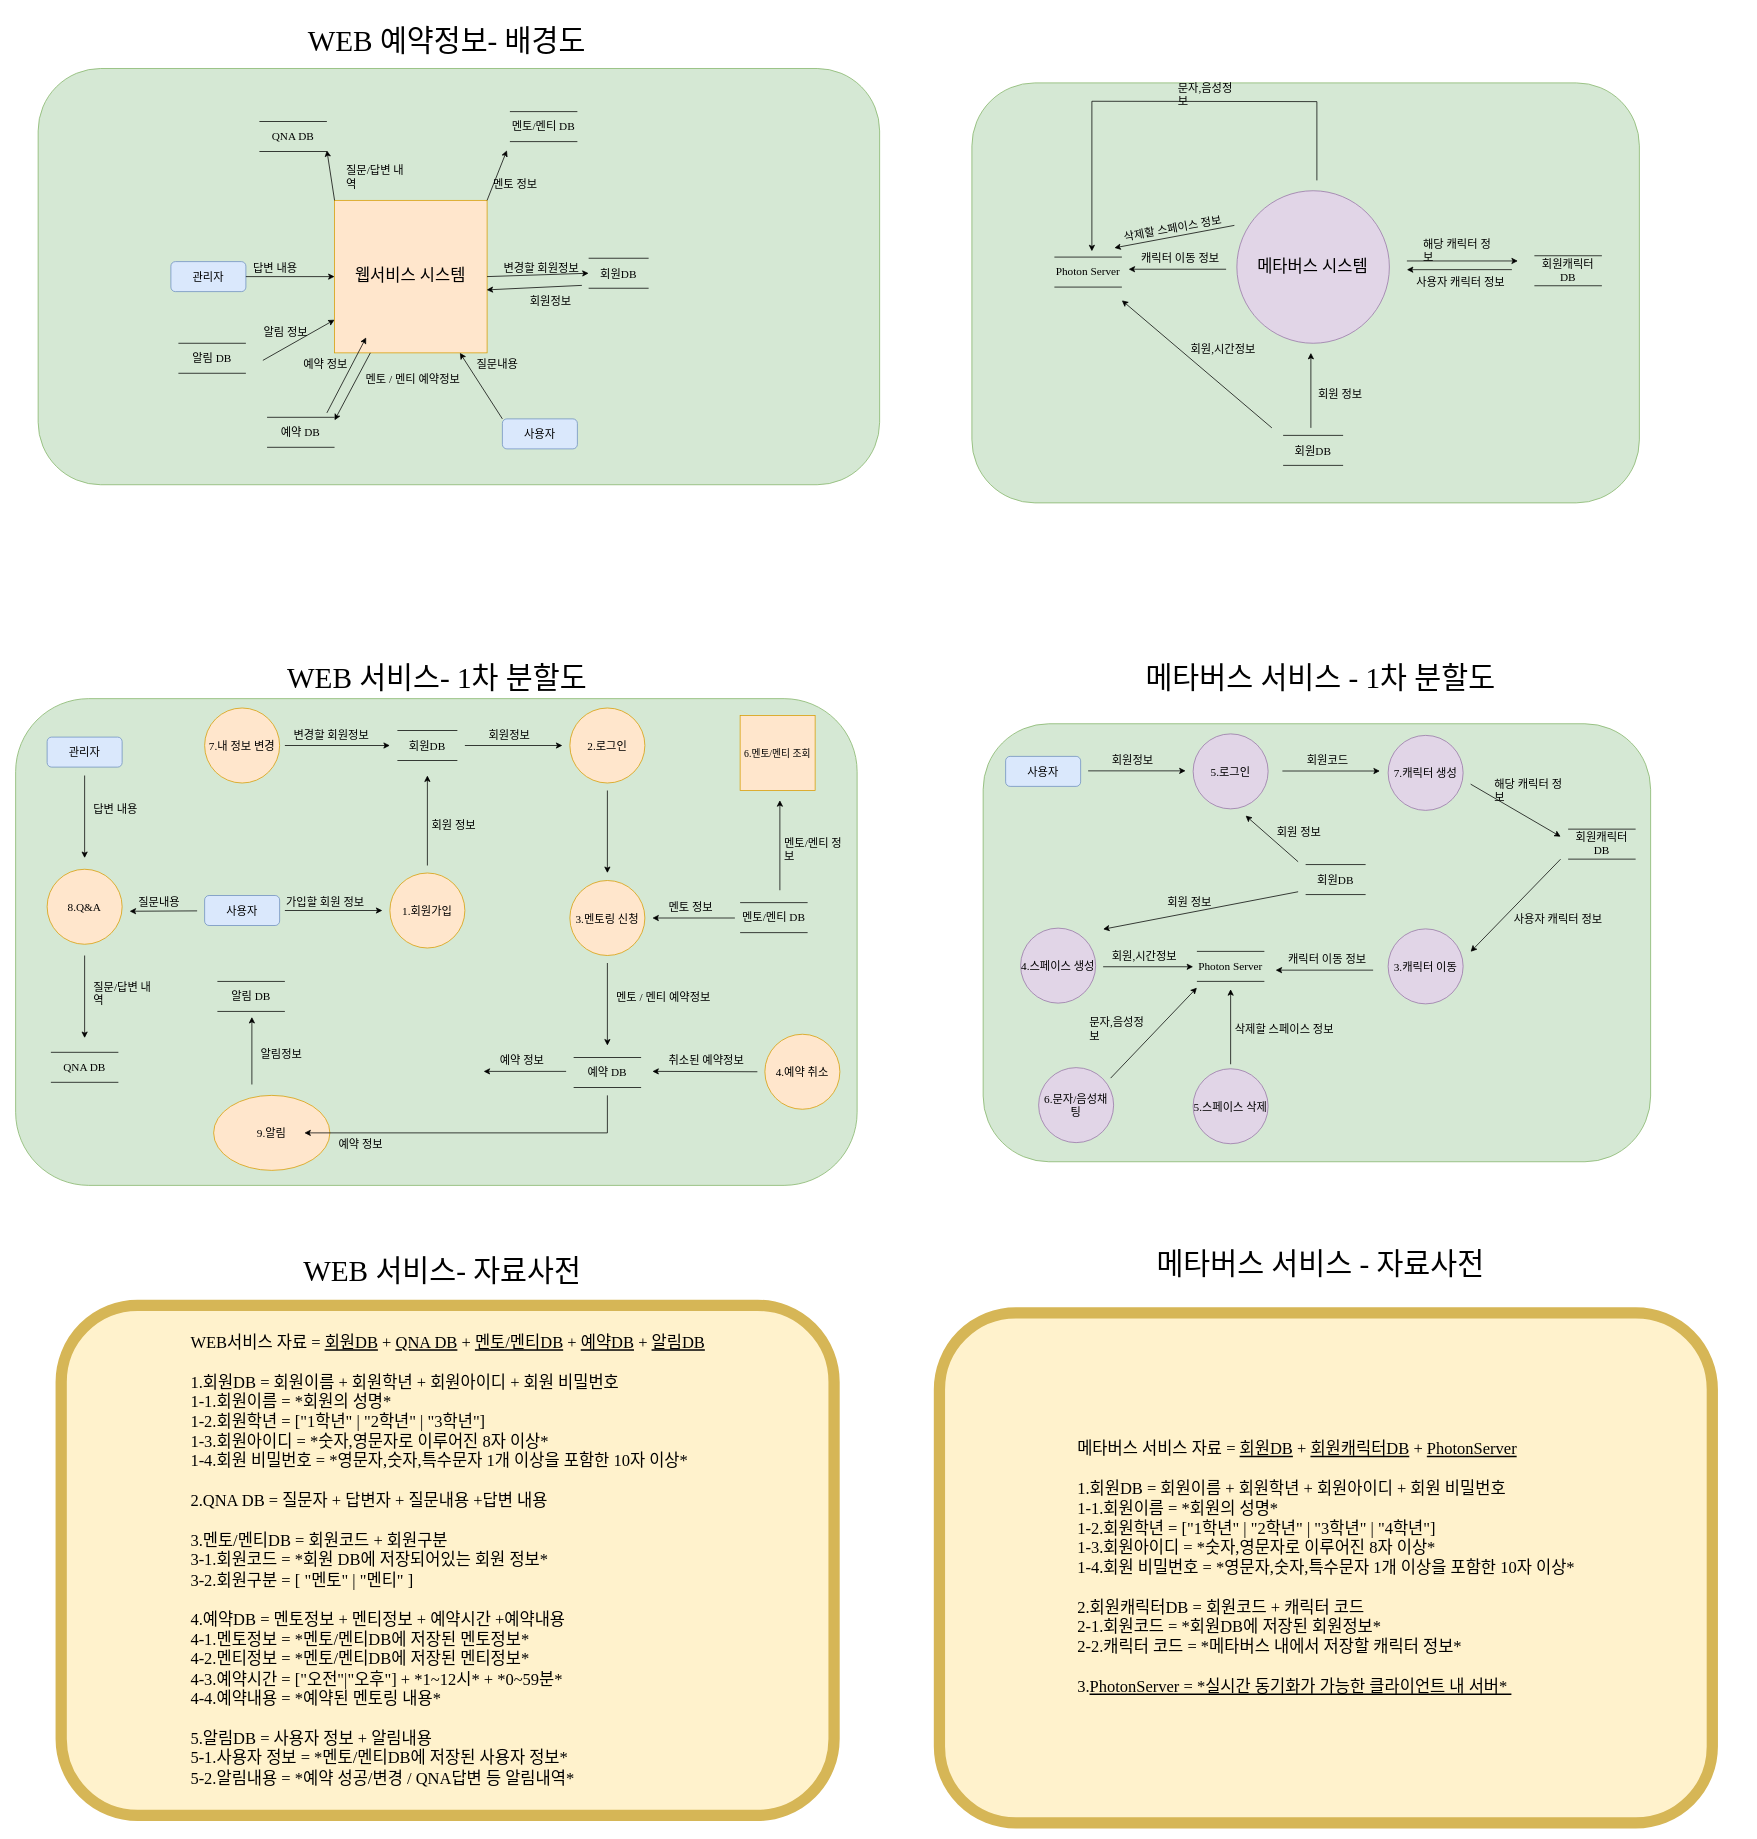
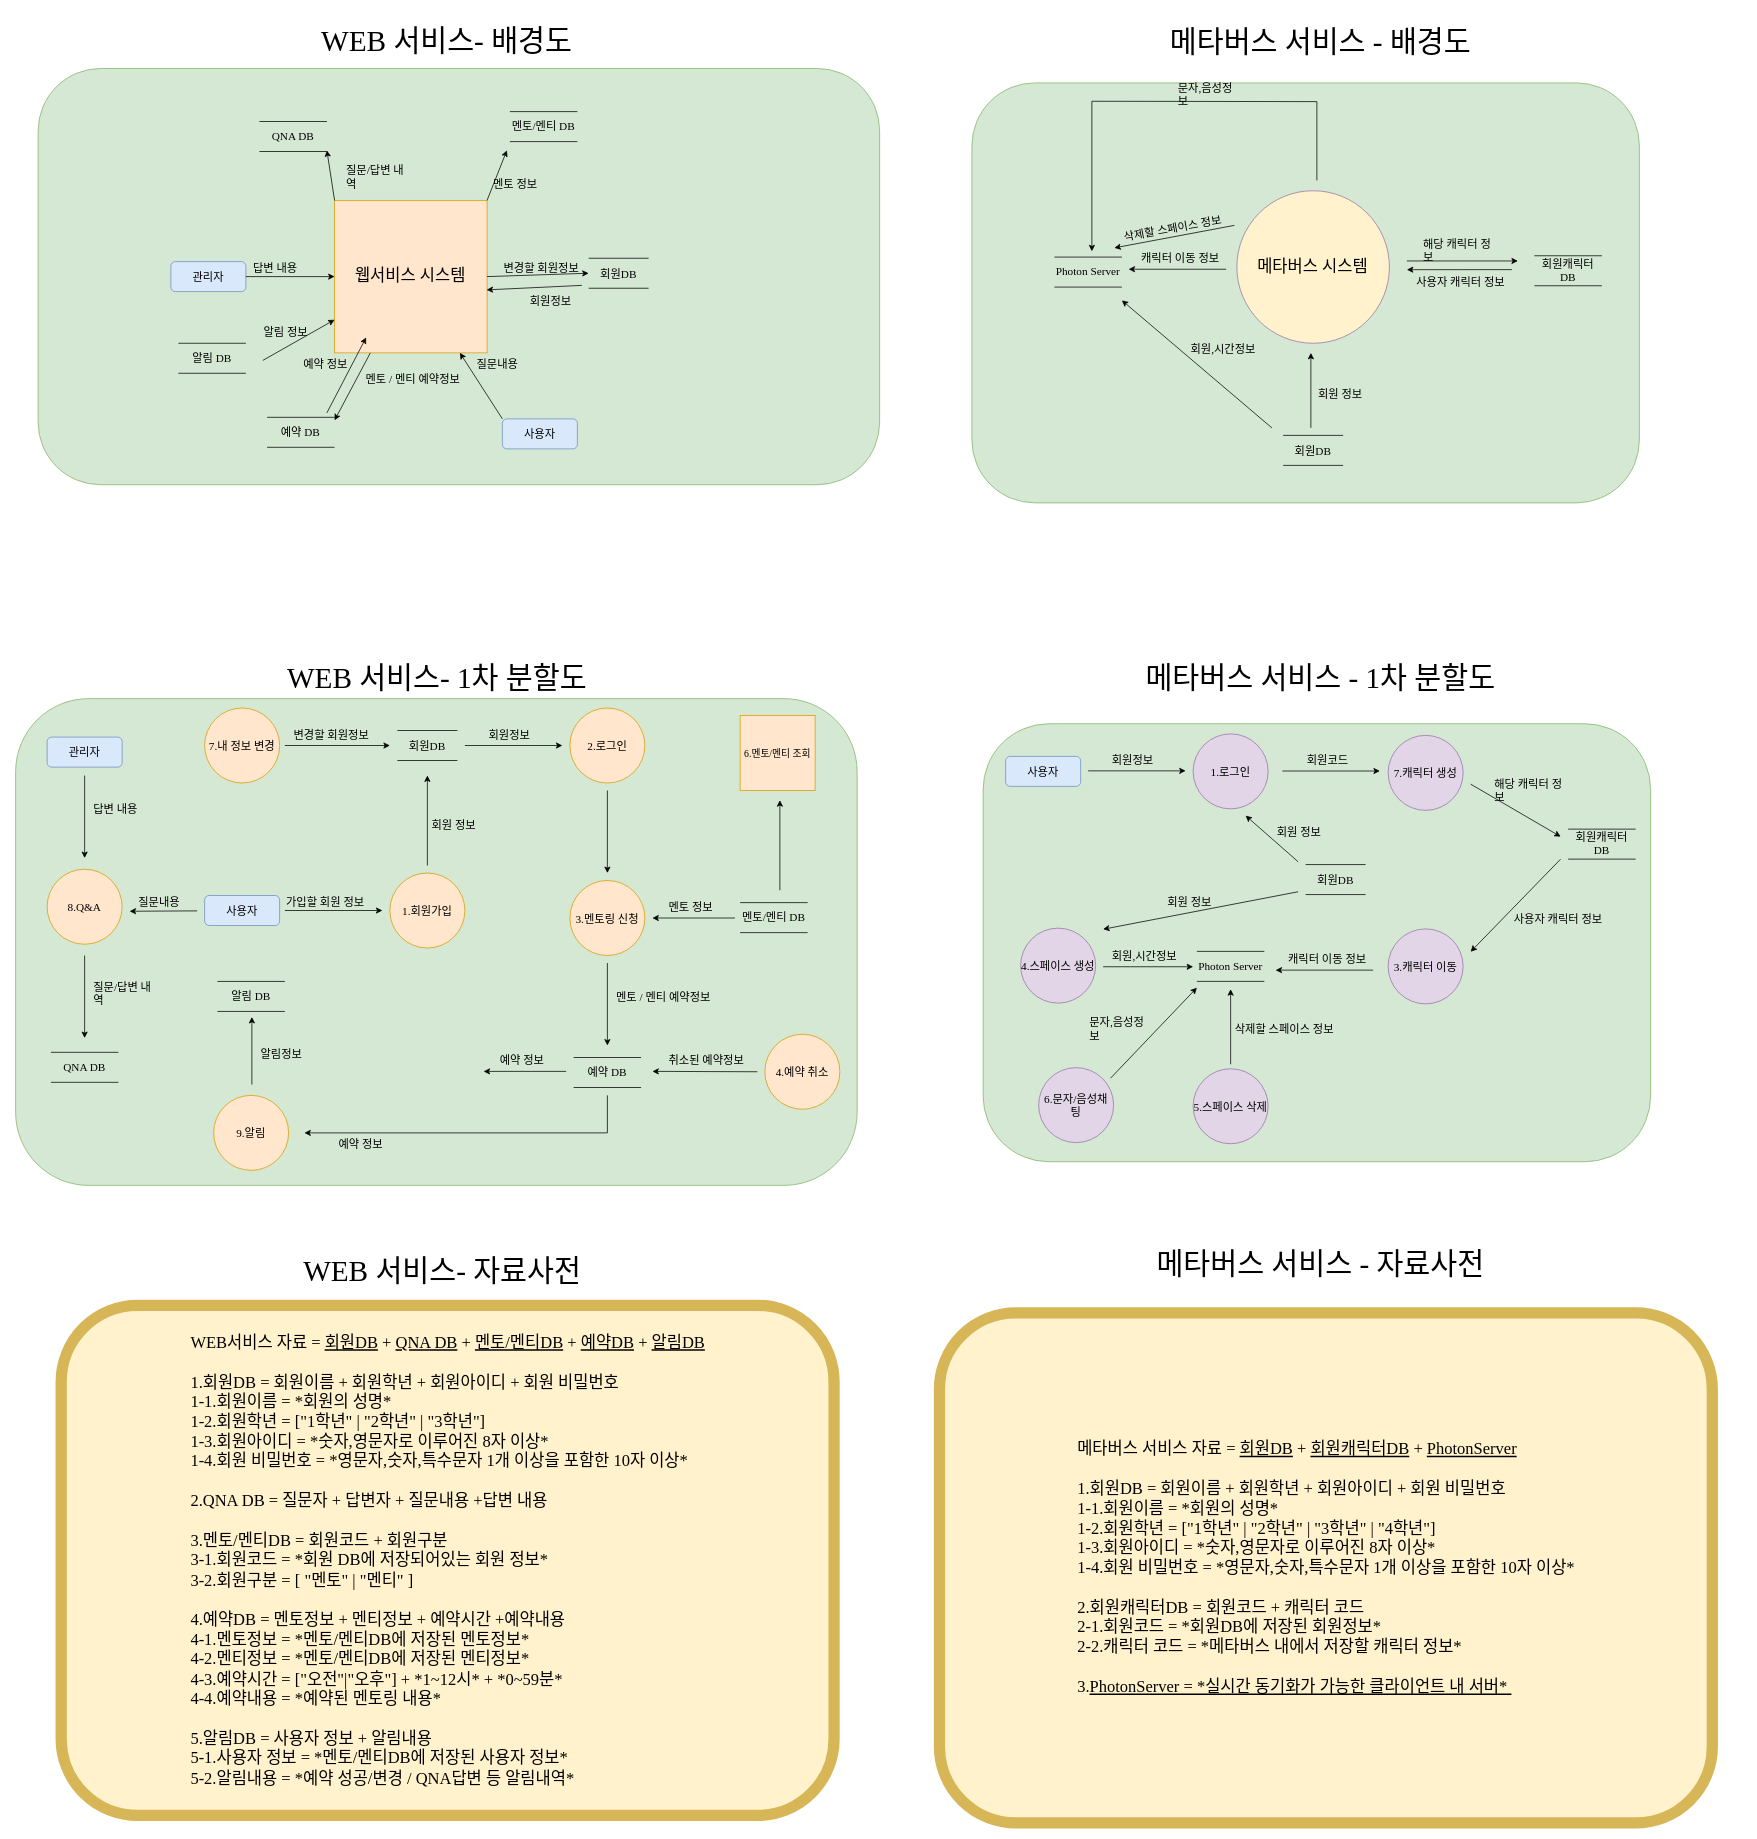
node "WEB 예약정보- 배경도": label "WEB 예약정보- 배경도" -> "WEB 서비스- 배경도"
node "메타버스 서비스 - 배경도": added
node "메타버스 시스템": fillcolor #e1d5e7 -> #fff2cc
node "5.로그인": label "5.로그인" -> "1.로그인"
node "멘토/멘티 정보": removed
node "9.알림": size 116x75 -> 75x75
